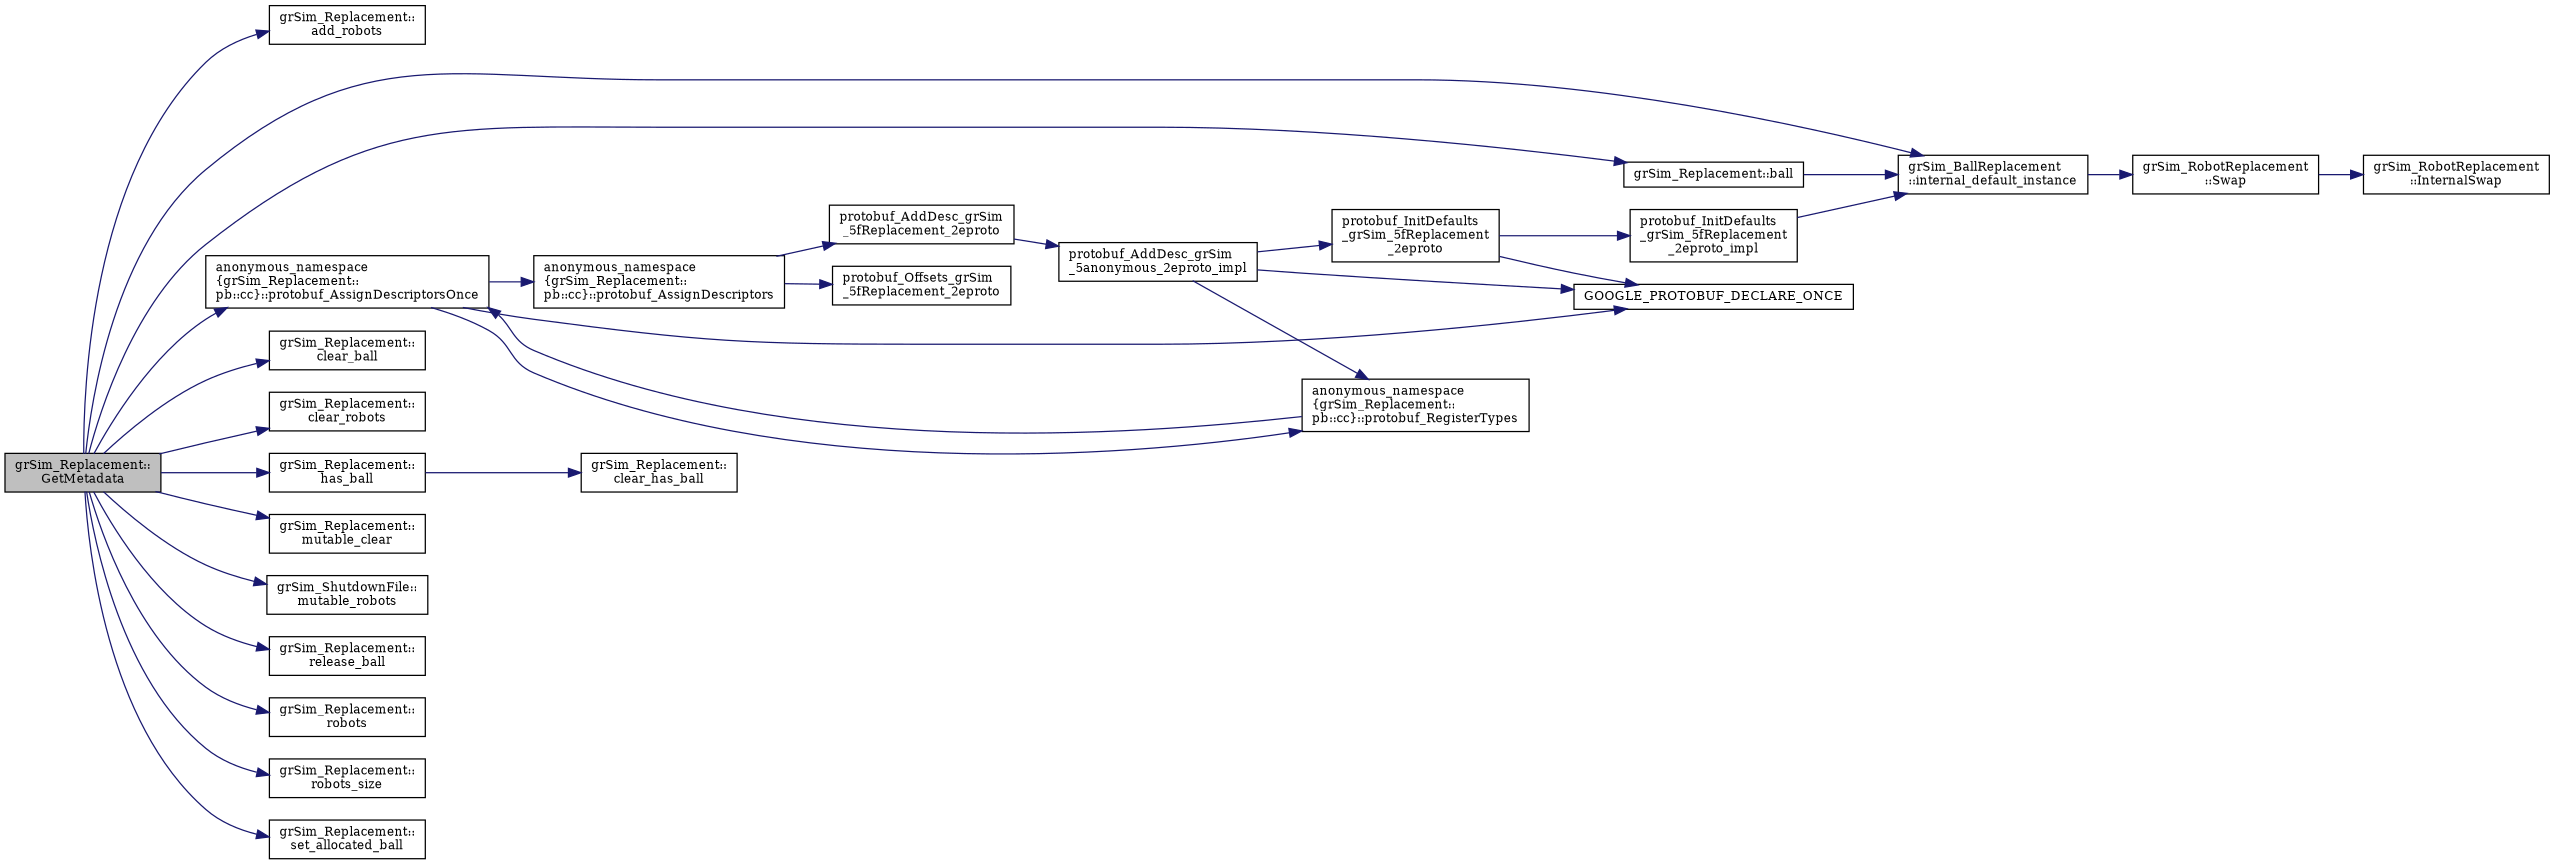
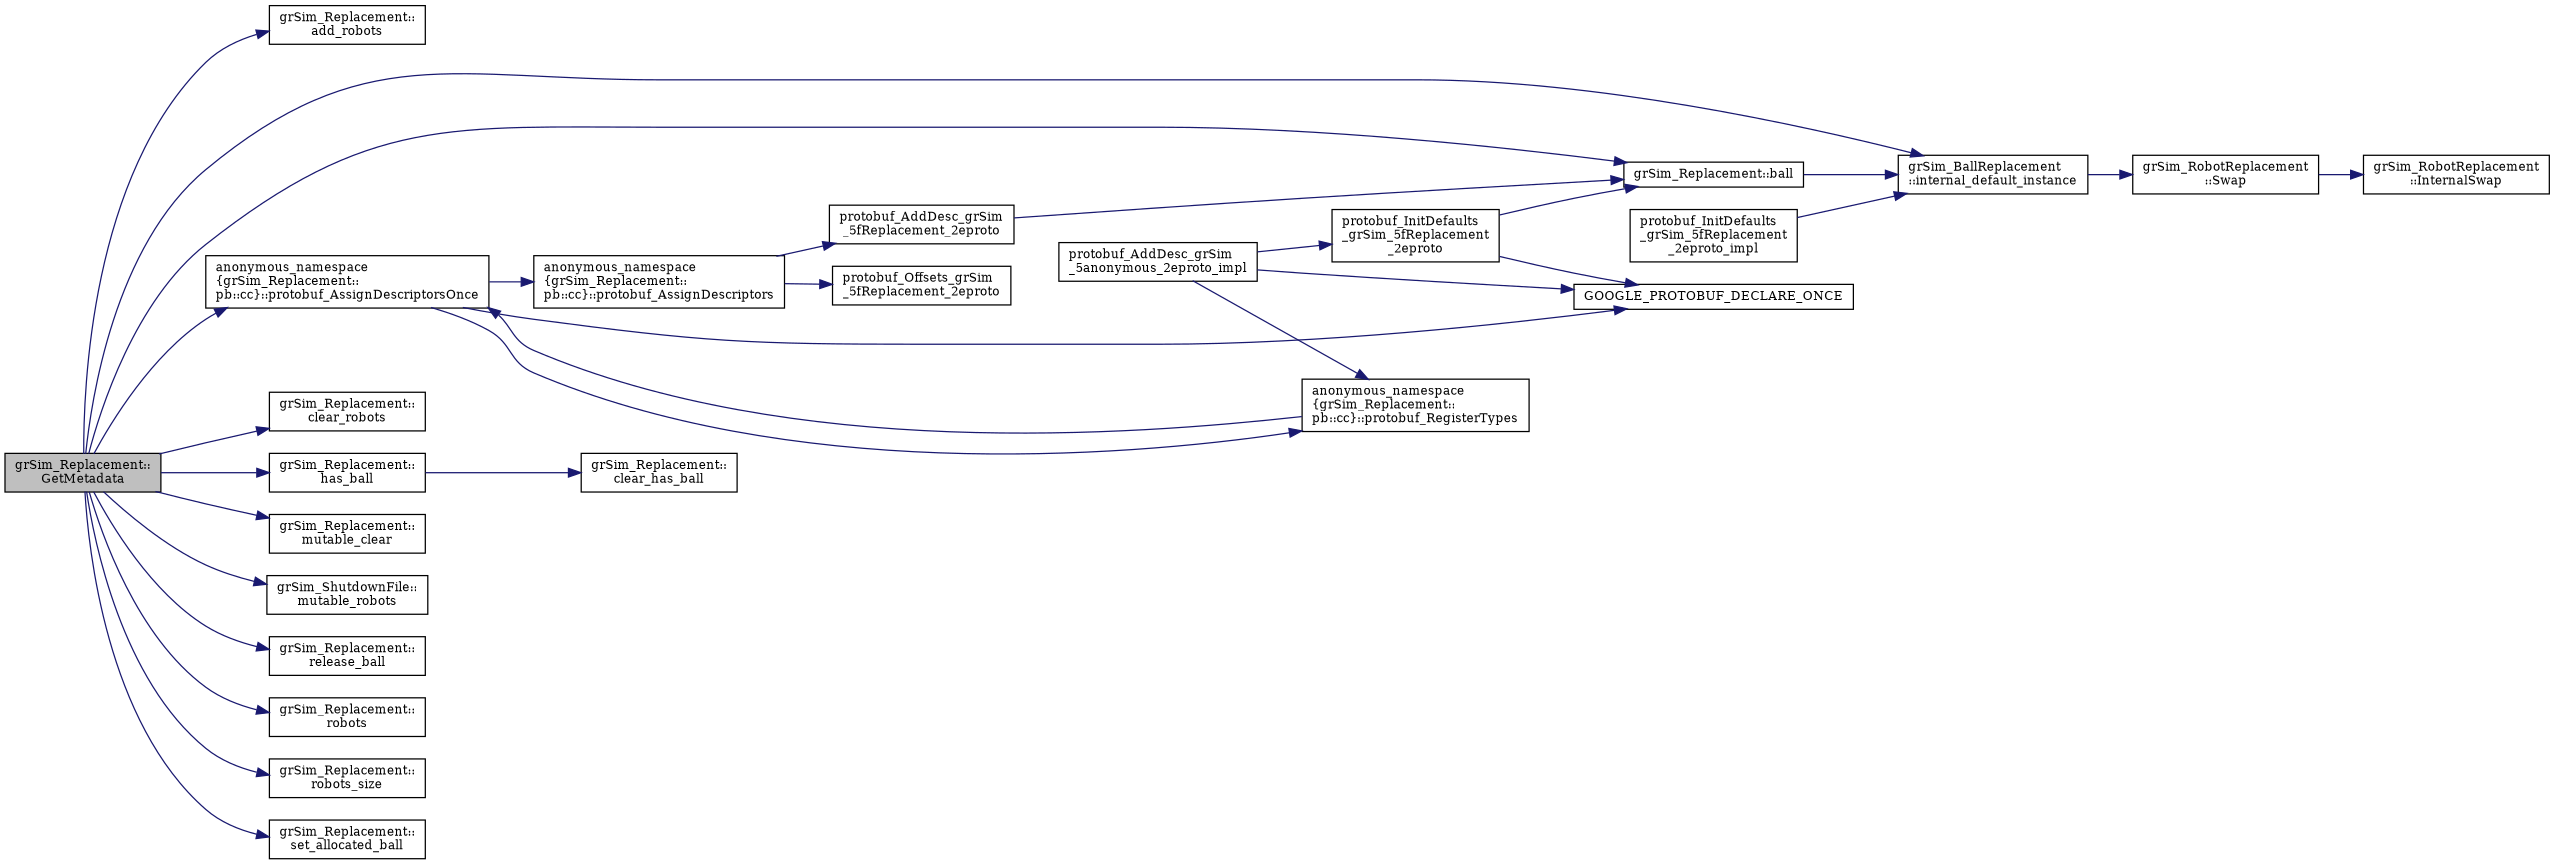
edge "protobuf_InitDefaults _grSim_5fReplacement _2eproto" -> "protobuf_InitDefaults _grSim_5fReplacement _2eproto_impl": now "protobuf_InitDefaults _grSim_5fReplacement _2eproto" -> "grSim_Replacement::ball"
edge "protobuf_AddDesc_grSim _5fReplacement_2eproto" -> "protobuf_AddDesc_grSim _5anonymous_2eproto_impl": now "protobuf_AddDesc_grSim _5fReplacement_2eproto" -> "grSim_Replacement::ball"
node "grSim_Replacement:: clear_ball": removed
